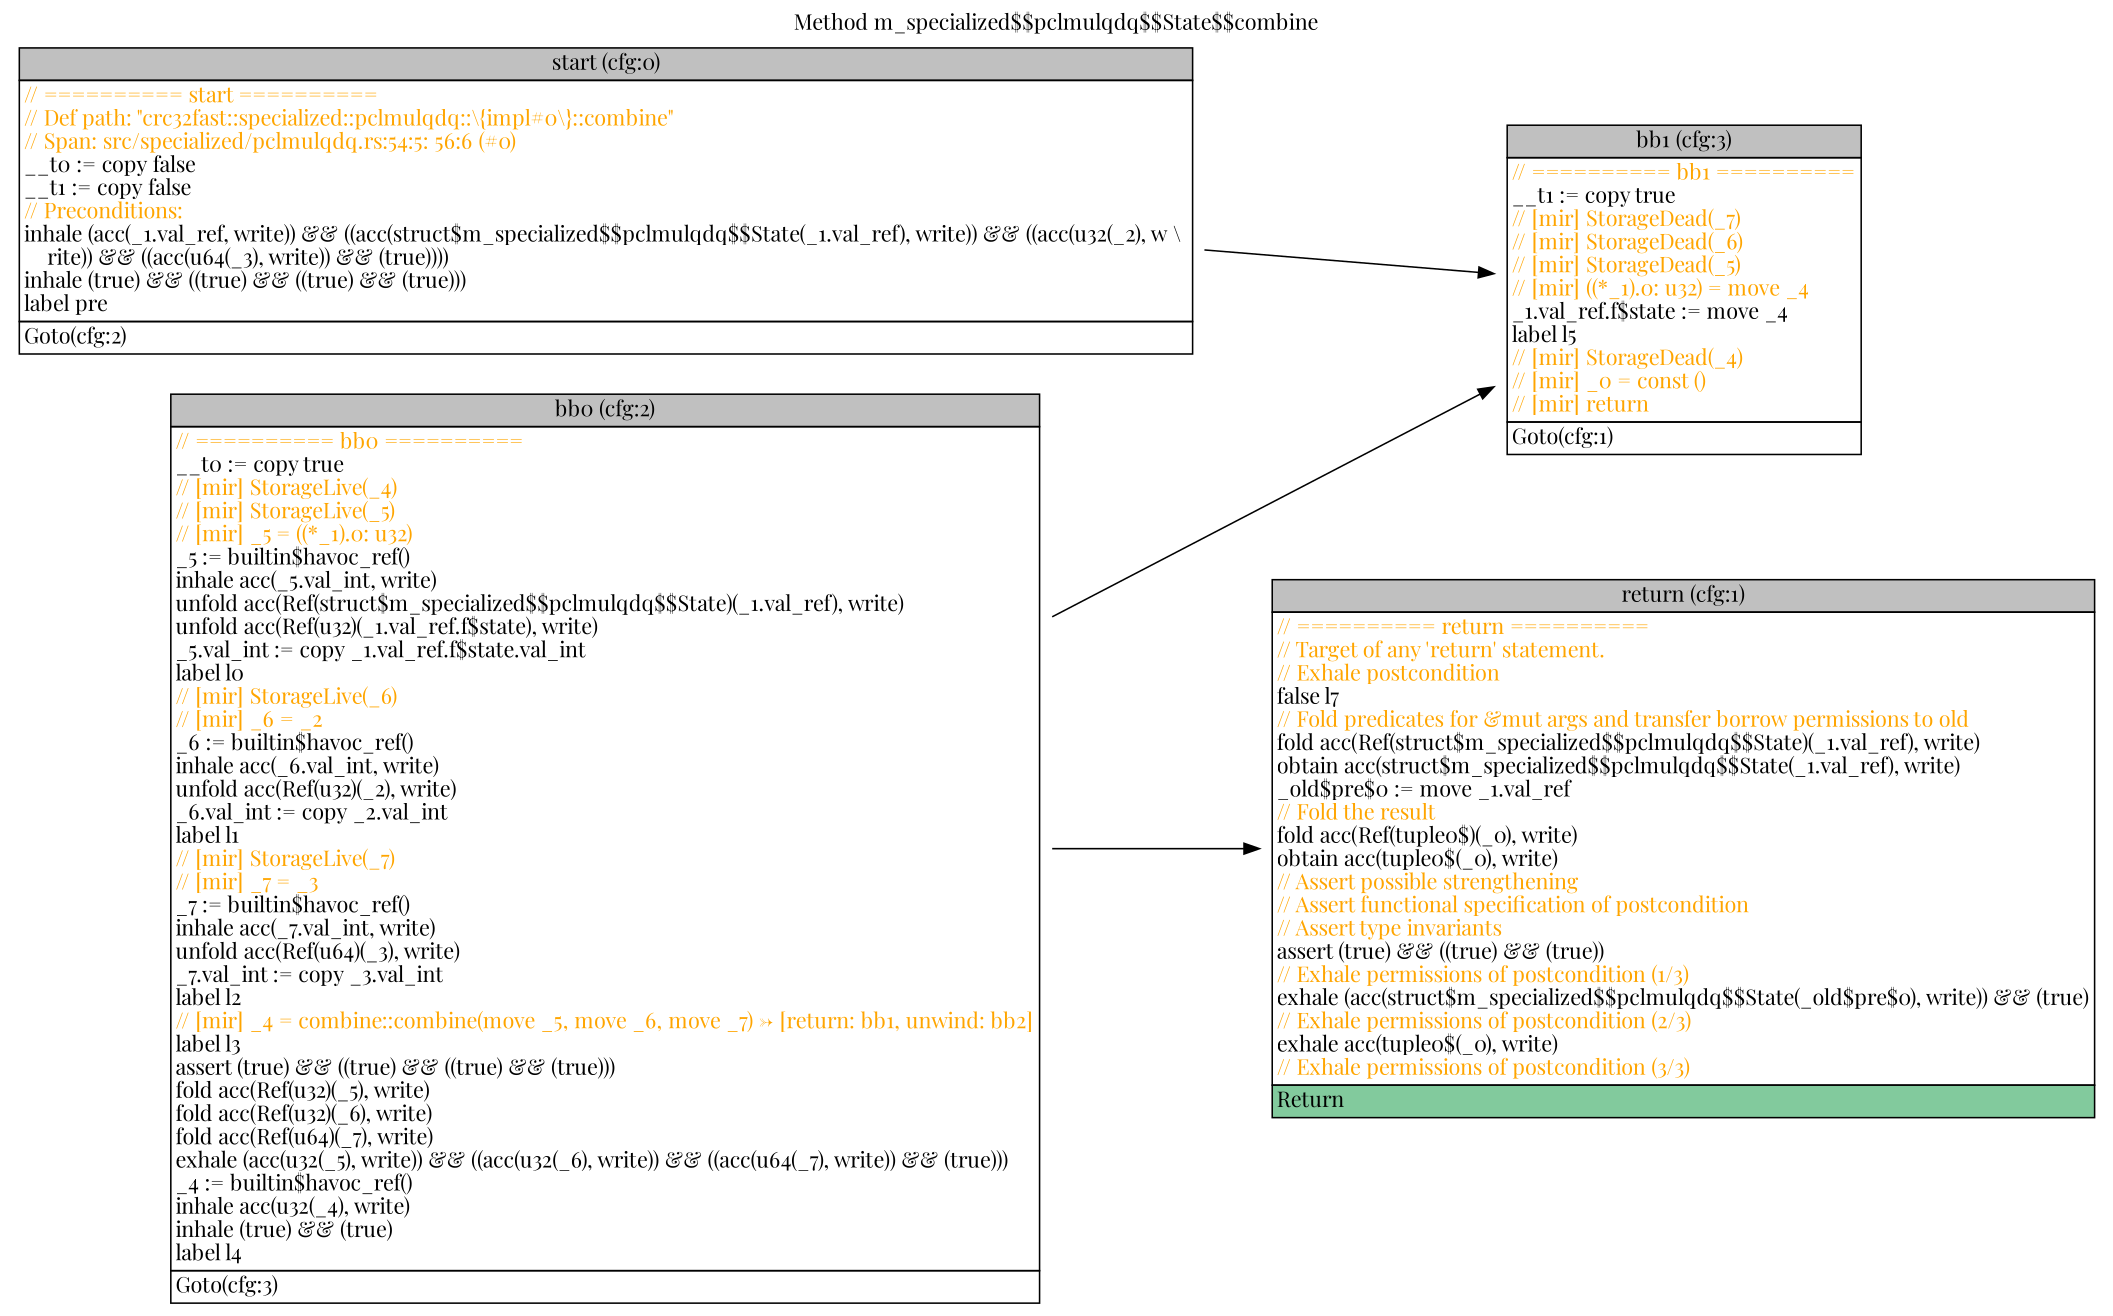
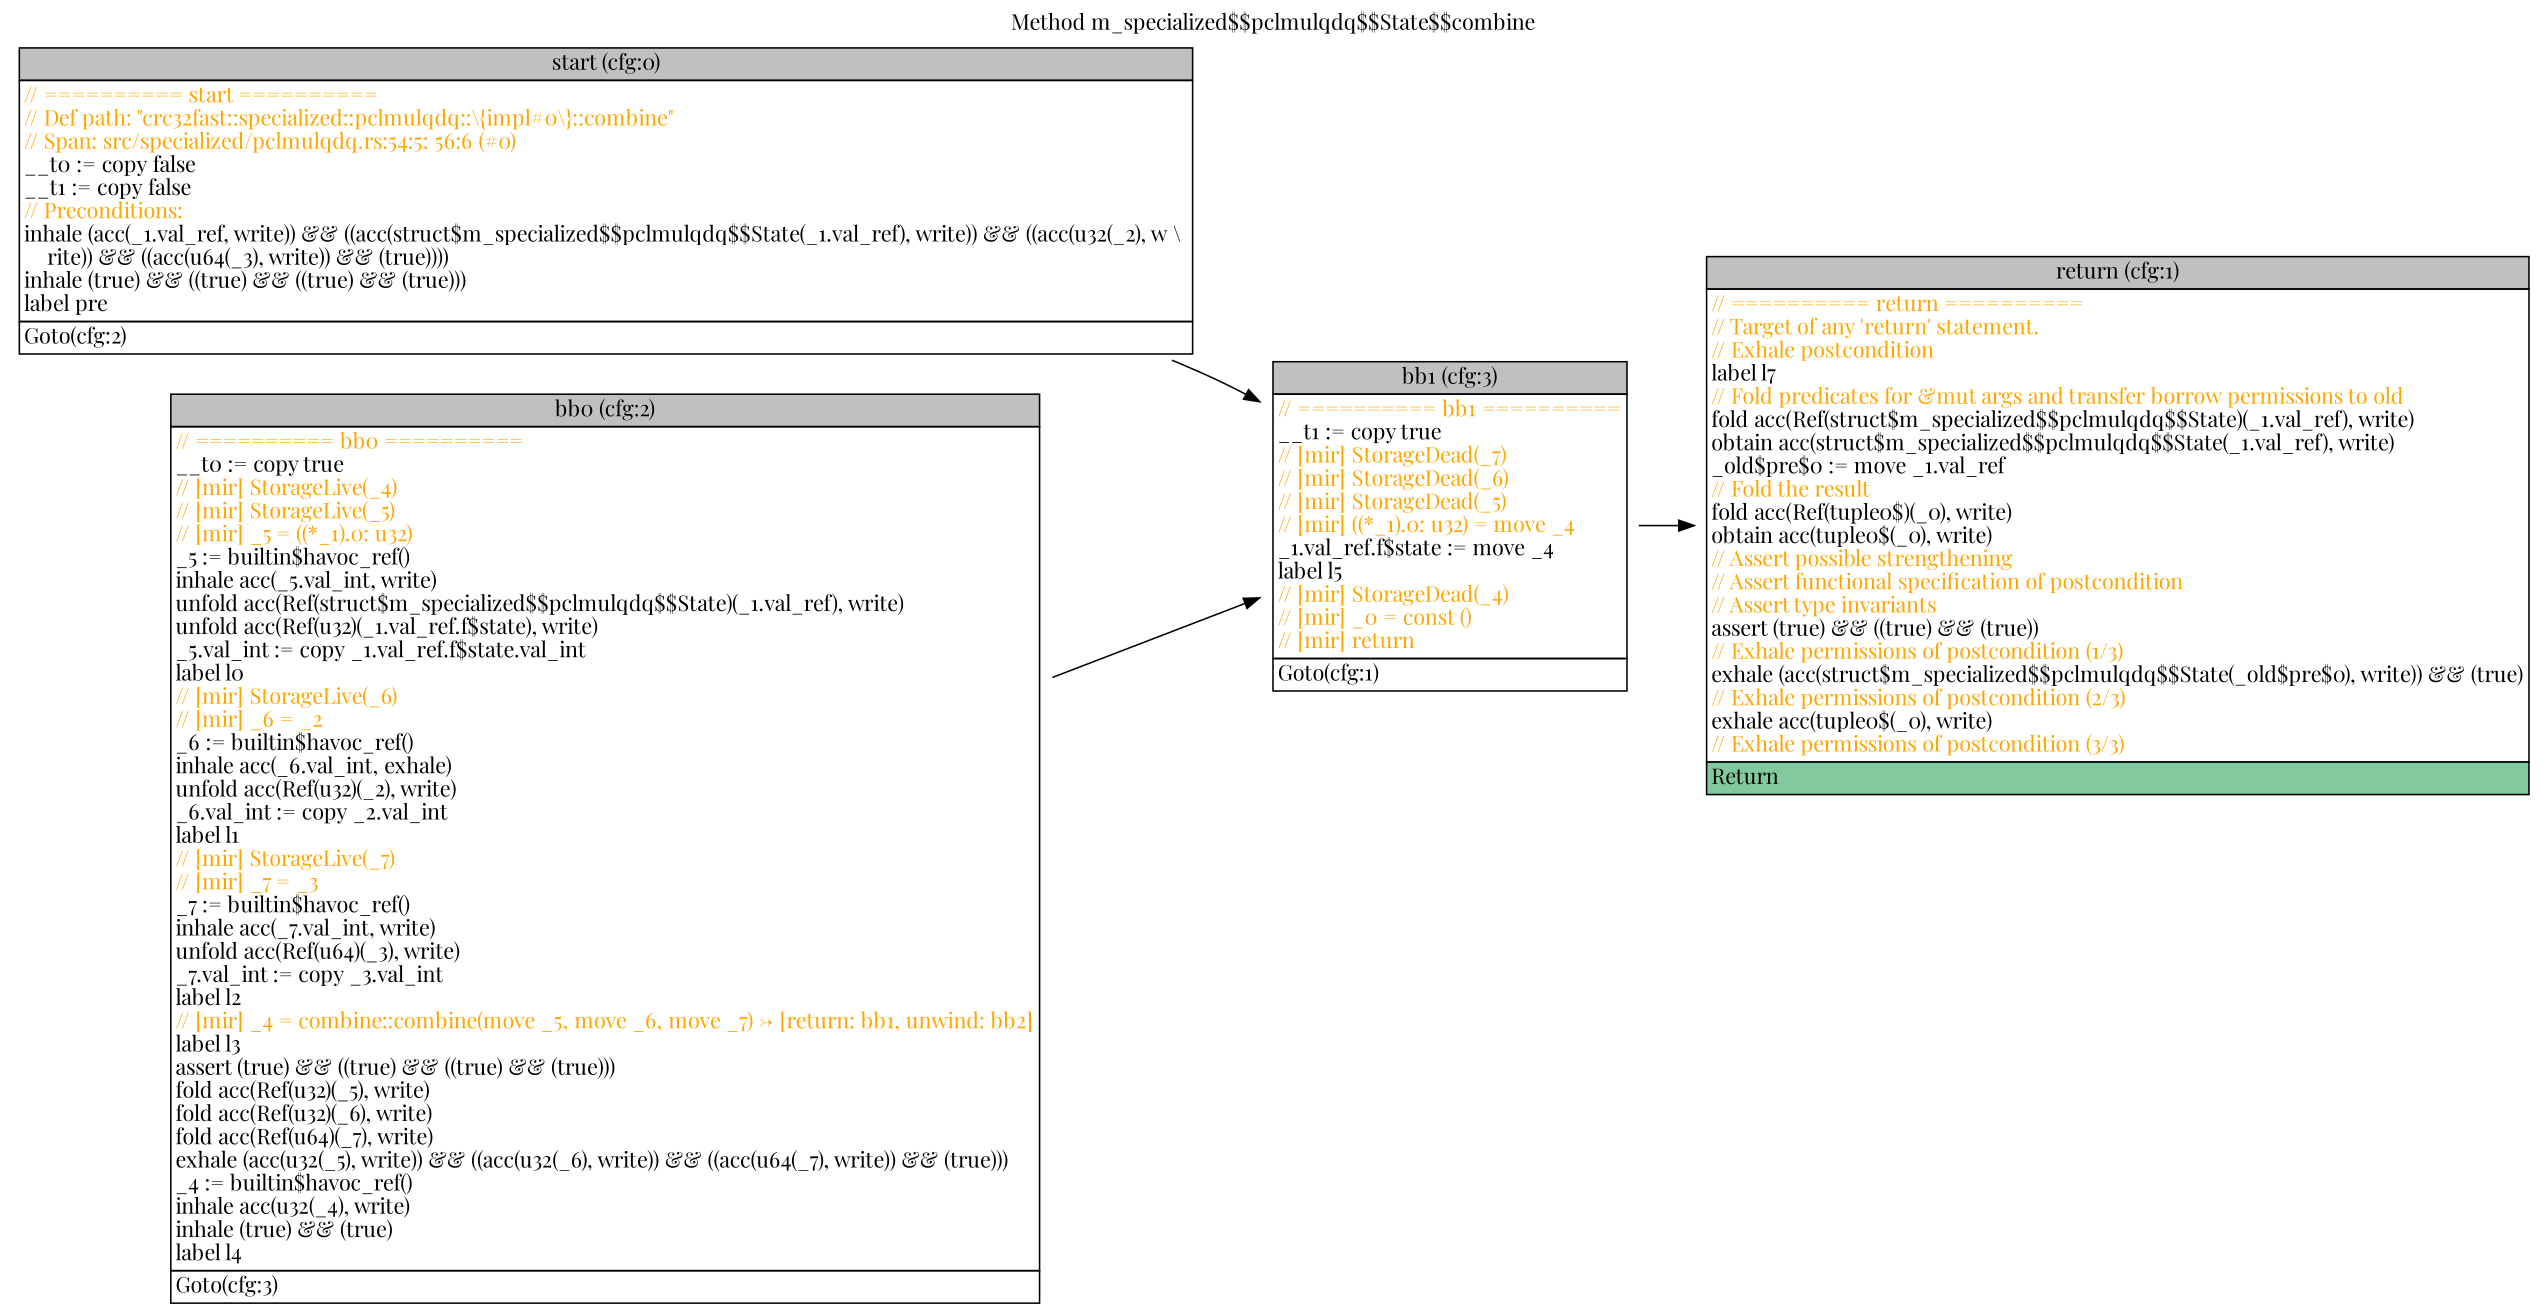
node "return (cfg:1)": text "false l7" -> "label l7"
node "bb0 (cfg:2)": text "inhale acc(_6.val_int, write)" -> "inhale acc(_6.val_int, exhale)"
edge "bb0 (cfg:2)" -> "return (cfg:1)": now "bb1 (cfg:3)" -> "return (cfg:1)"
